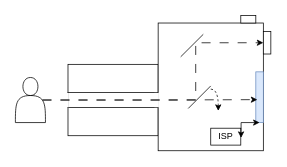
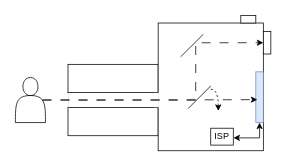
node "ISP": size 30x17 -> 23x17
